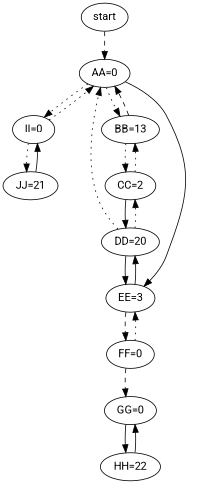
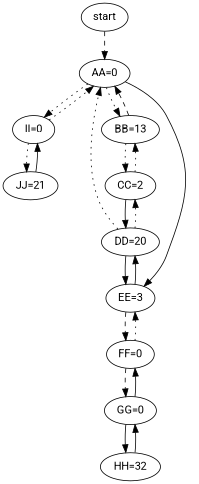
edge "GG=0" -> "FF=0": added
node "HH=22": label "HH=22" -> "HH=32"
